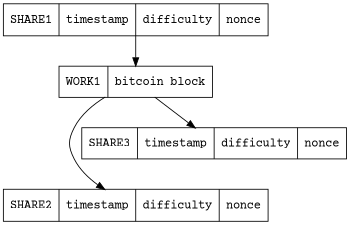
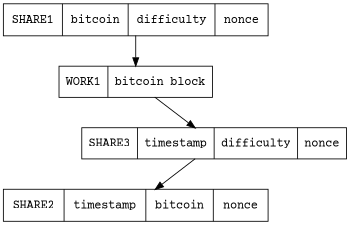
node "SHARE1": text "timestamp" -> "bitcoin"
edge "WORK1" -> "SHARE2": now "SHARE3" -> "SHARE2"
node "SHARE2": text "difficulty" -> "bitcoin"
